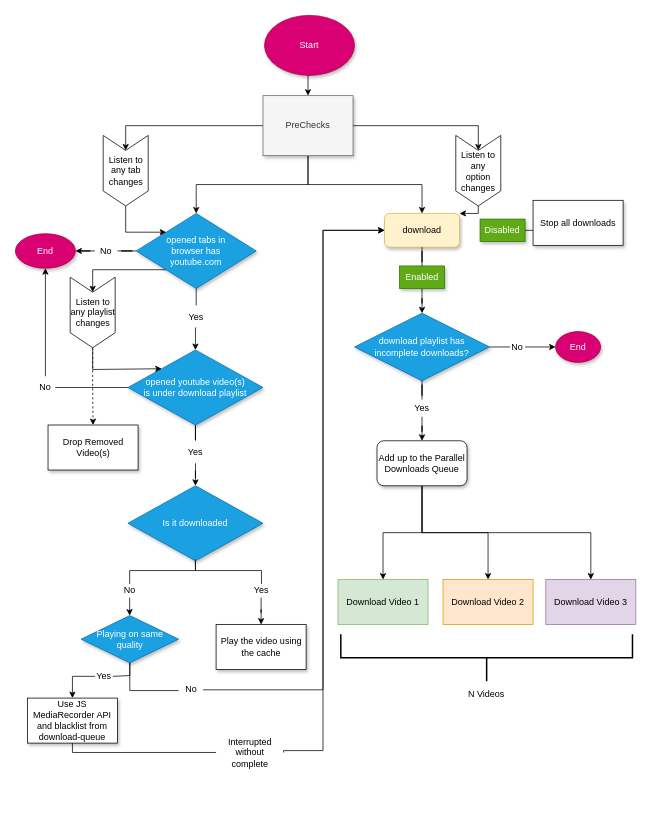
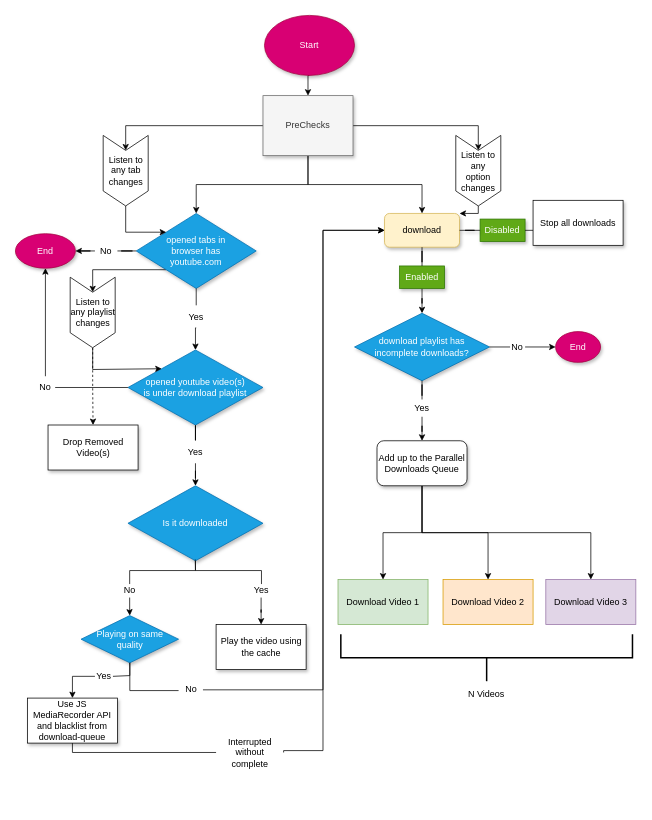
edge "download" -- "Disabled": added
